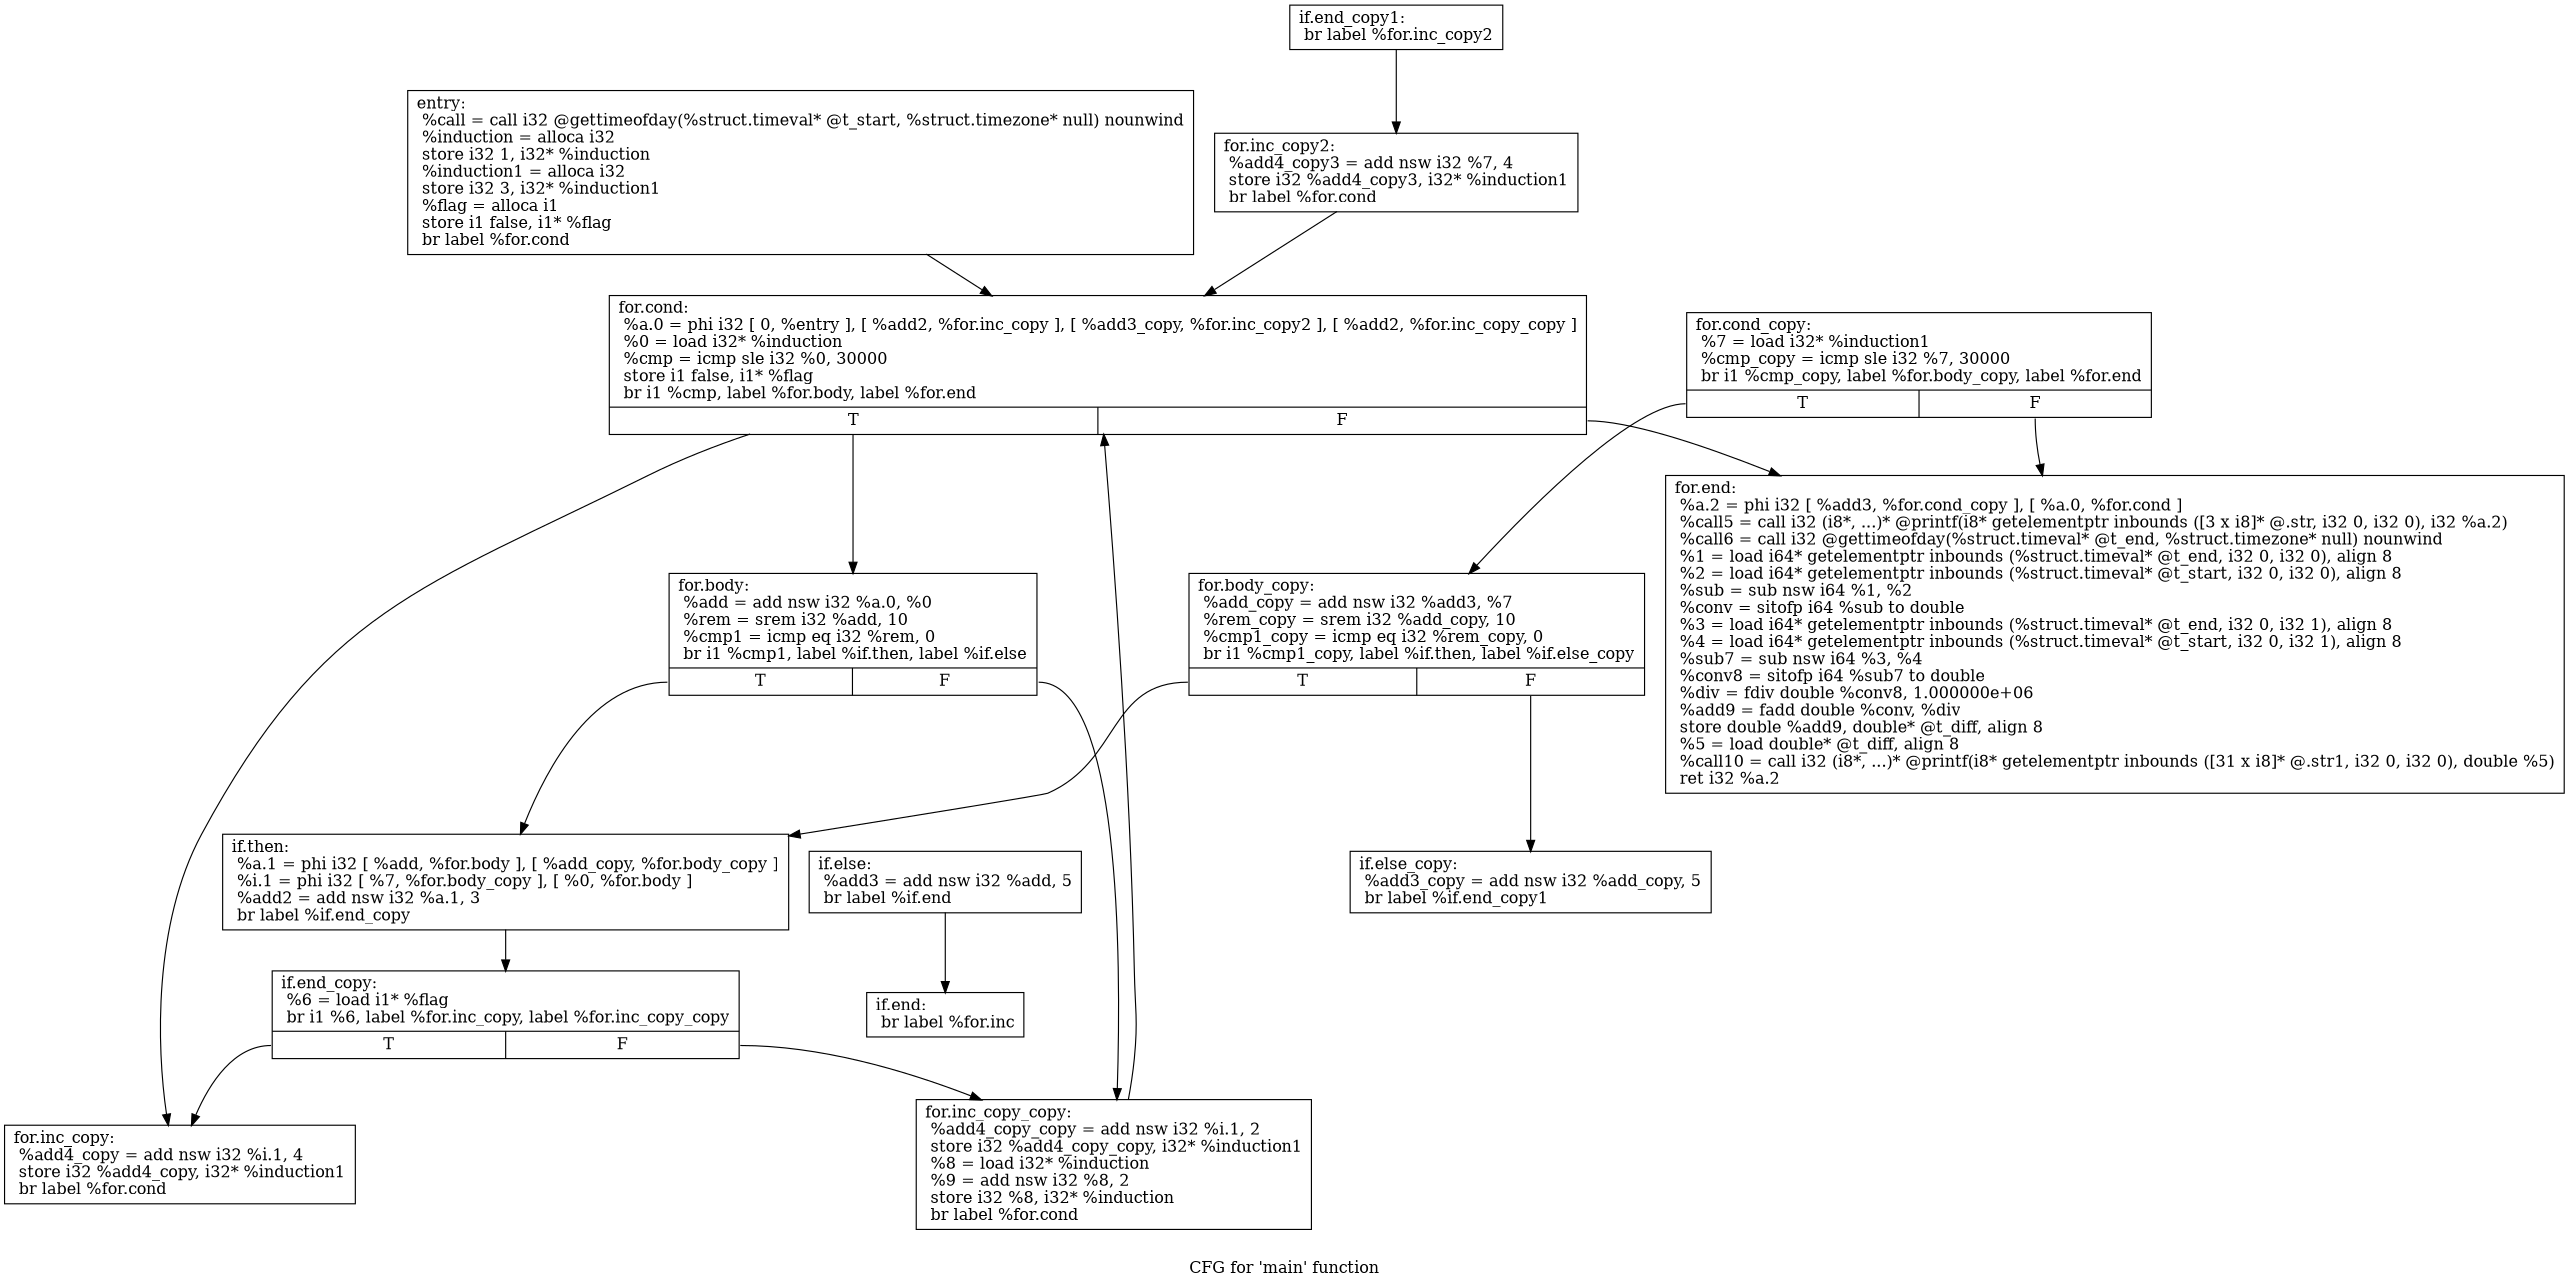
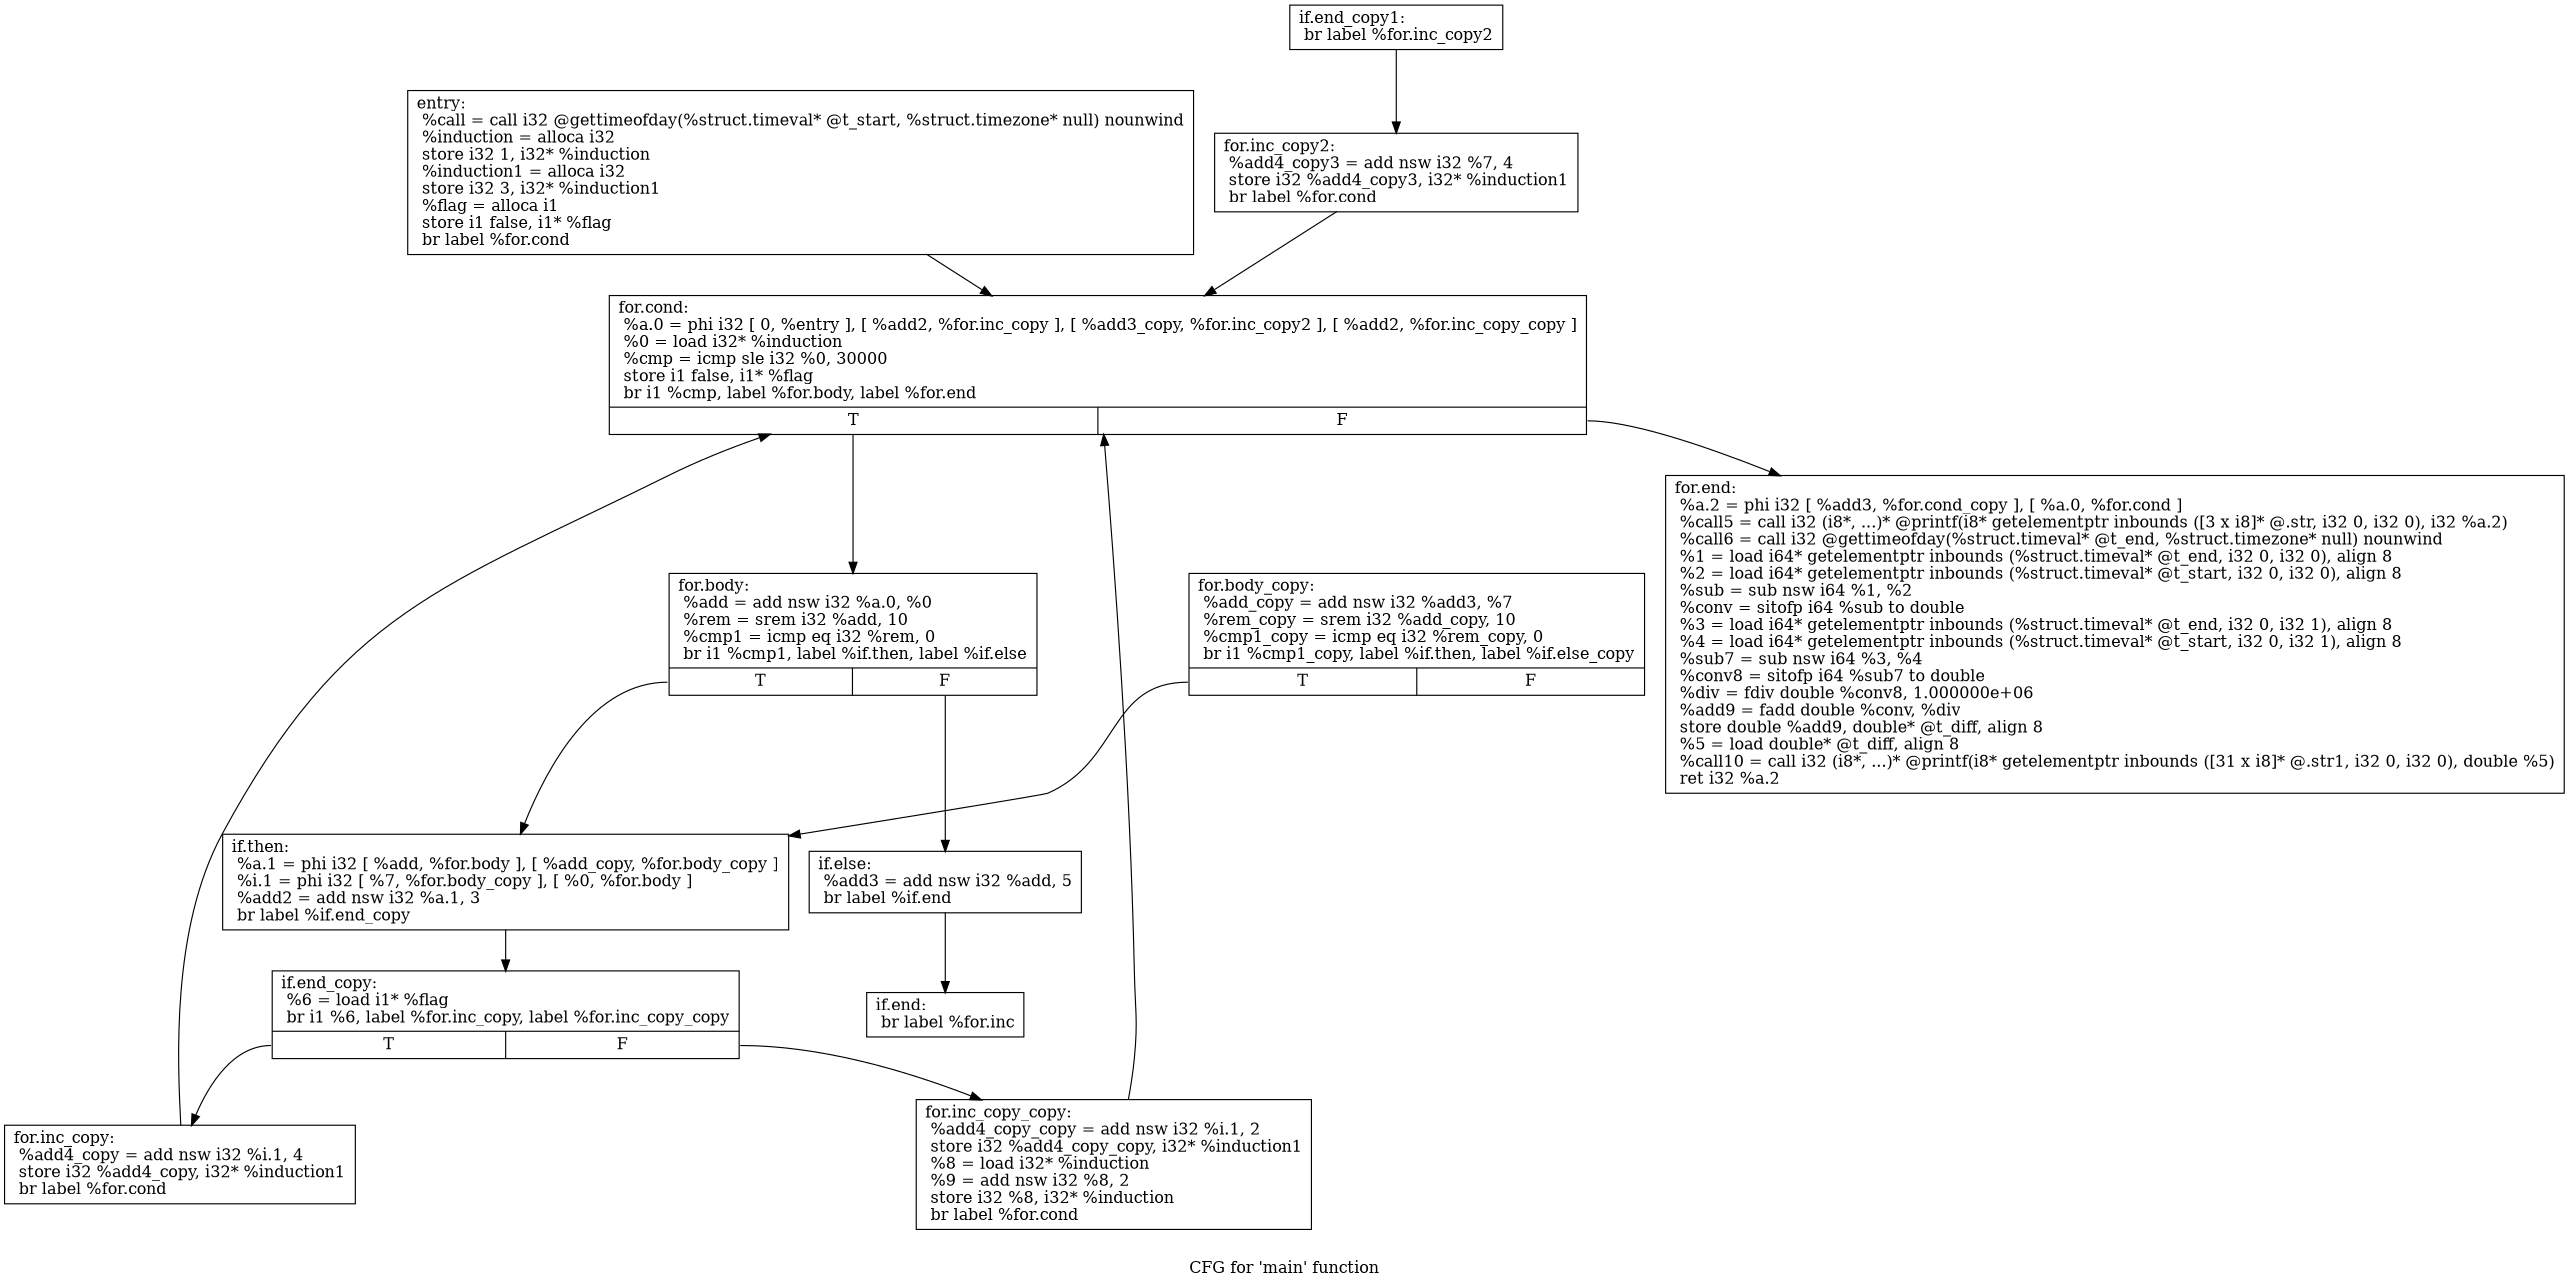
node "for.cond_copy:": removed
edge "for.cond:" -> "for.inc_copy:": reversed
edge "for.body:" -> "for.inc_copy_copy:": now "for.body:" -> "if.else:"
node "if.else_copy:": removed
